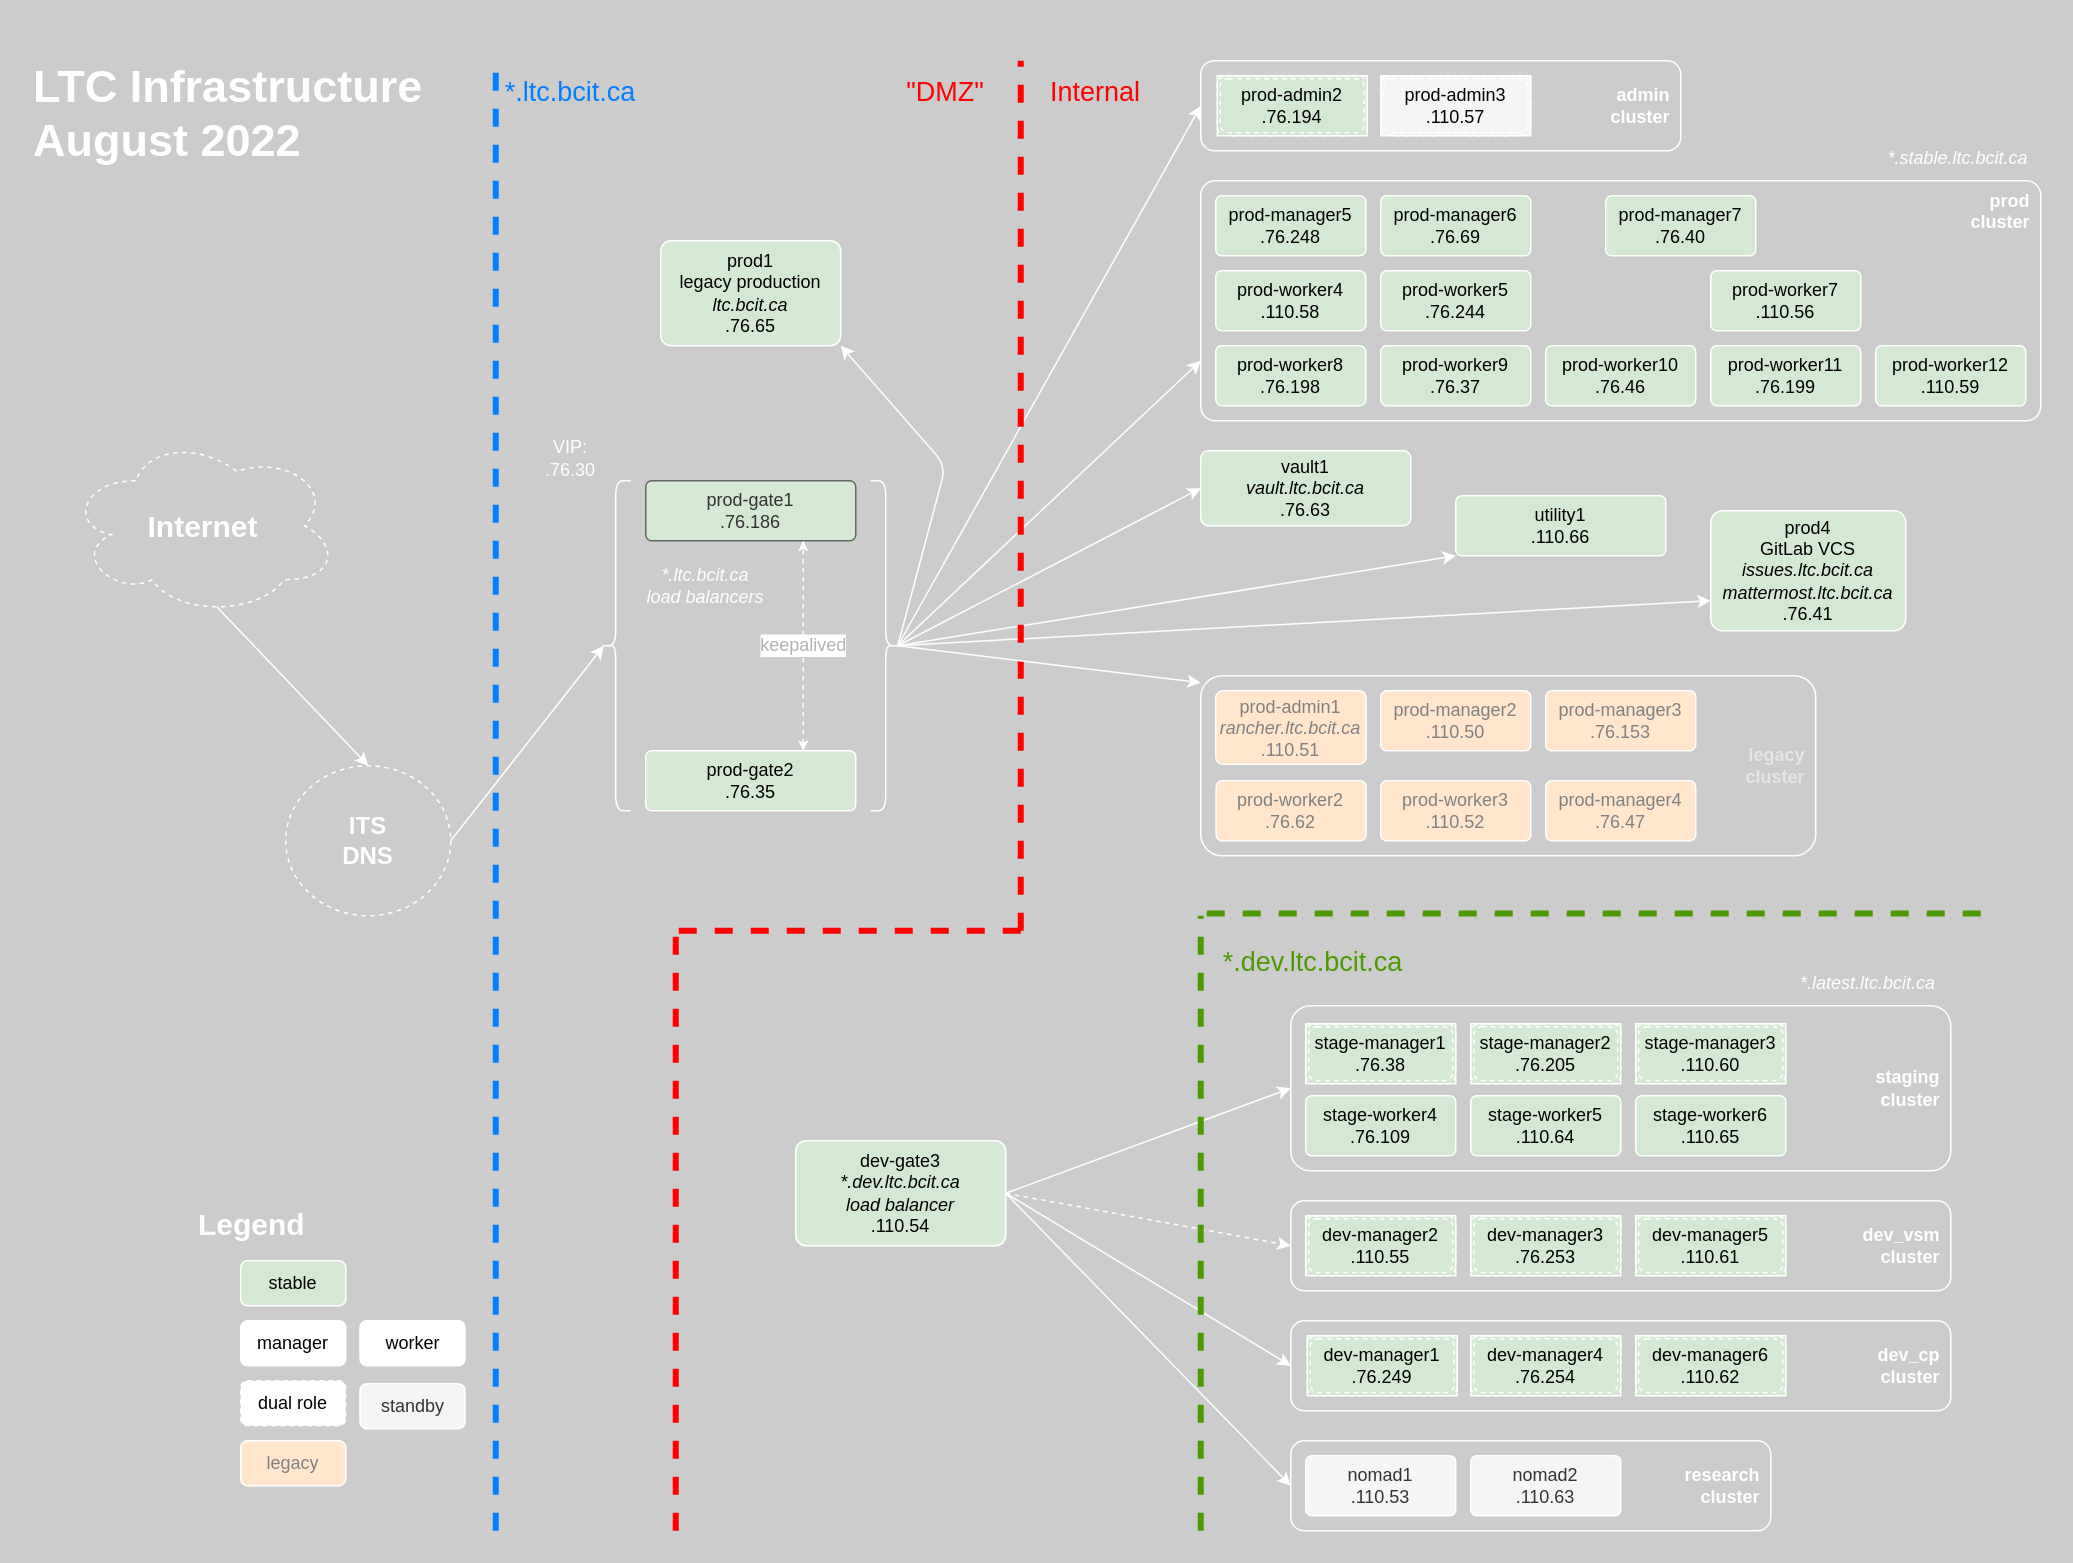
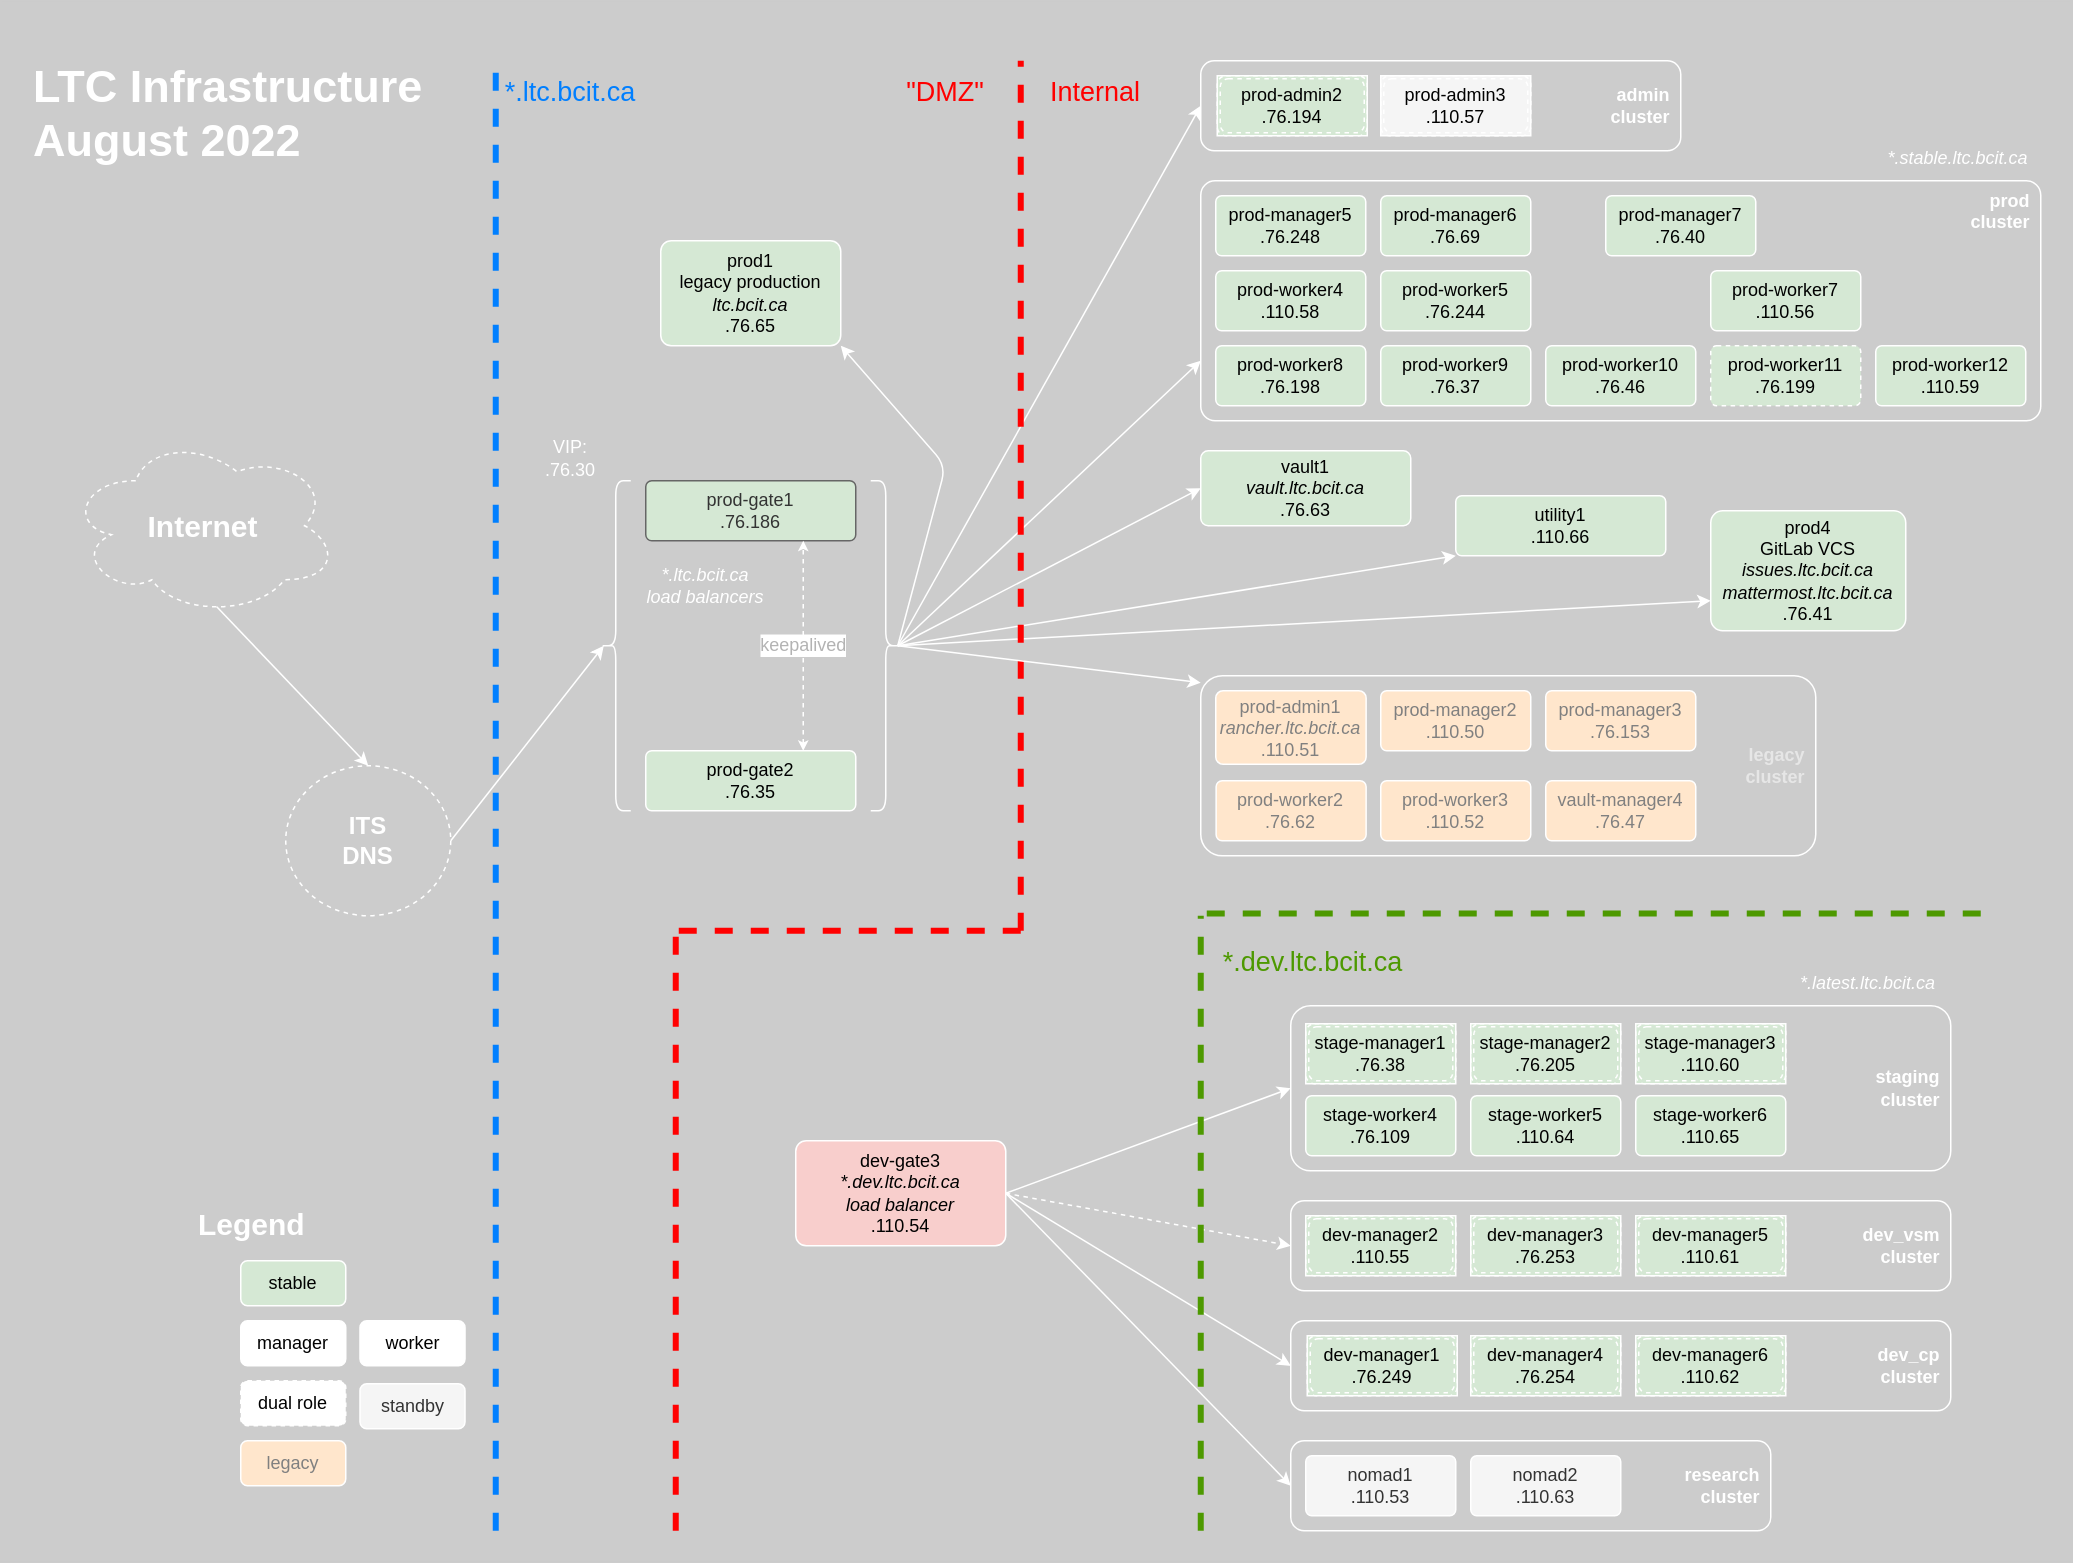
node "prod-worker11 .76.199": style solid -> dashed
node "prod-manager4 .76.47": label "prod-manager4 .76.47" -> "vault-manager4 .76.47"
node "dev-gate3 *.dev.ltc.bcit.ca load balancer .110.54": fillcolor #d5e8d4 -> #f8cecc
